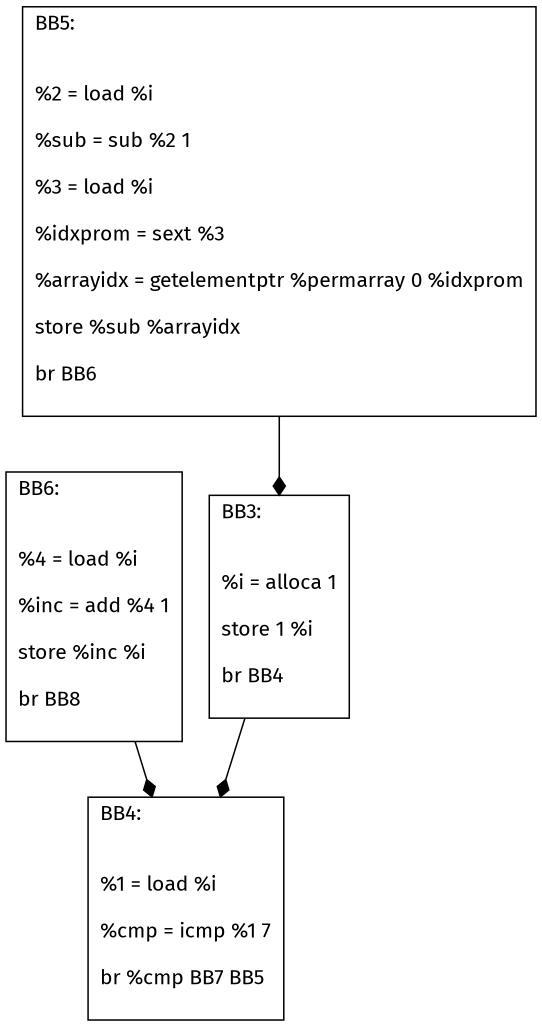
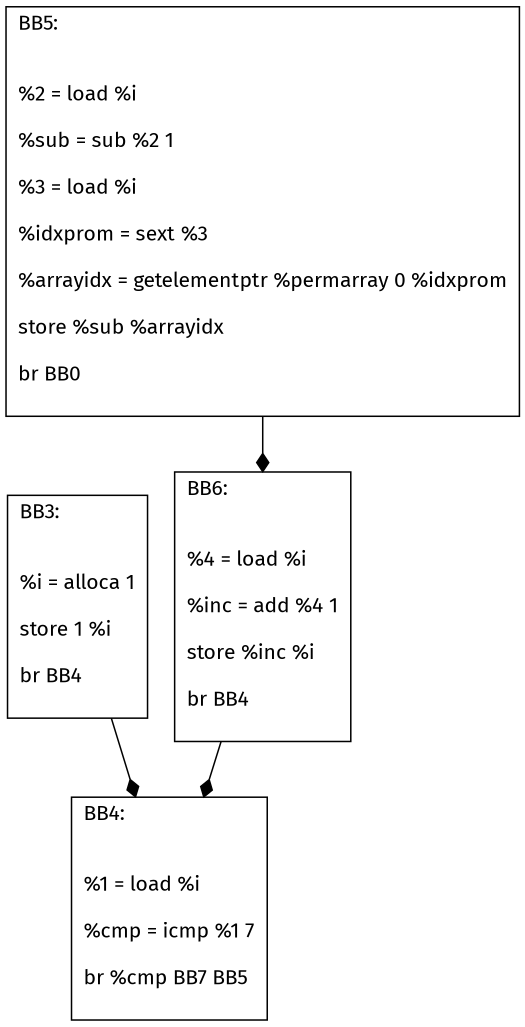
node "BB5:": text "br BB6" -> "br BB0"
edge "BB5:" -> "BB3:": now "BB5:" -> "BB6:"
node "BB6:": text "br BB8" -> "br BB4"
